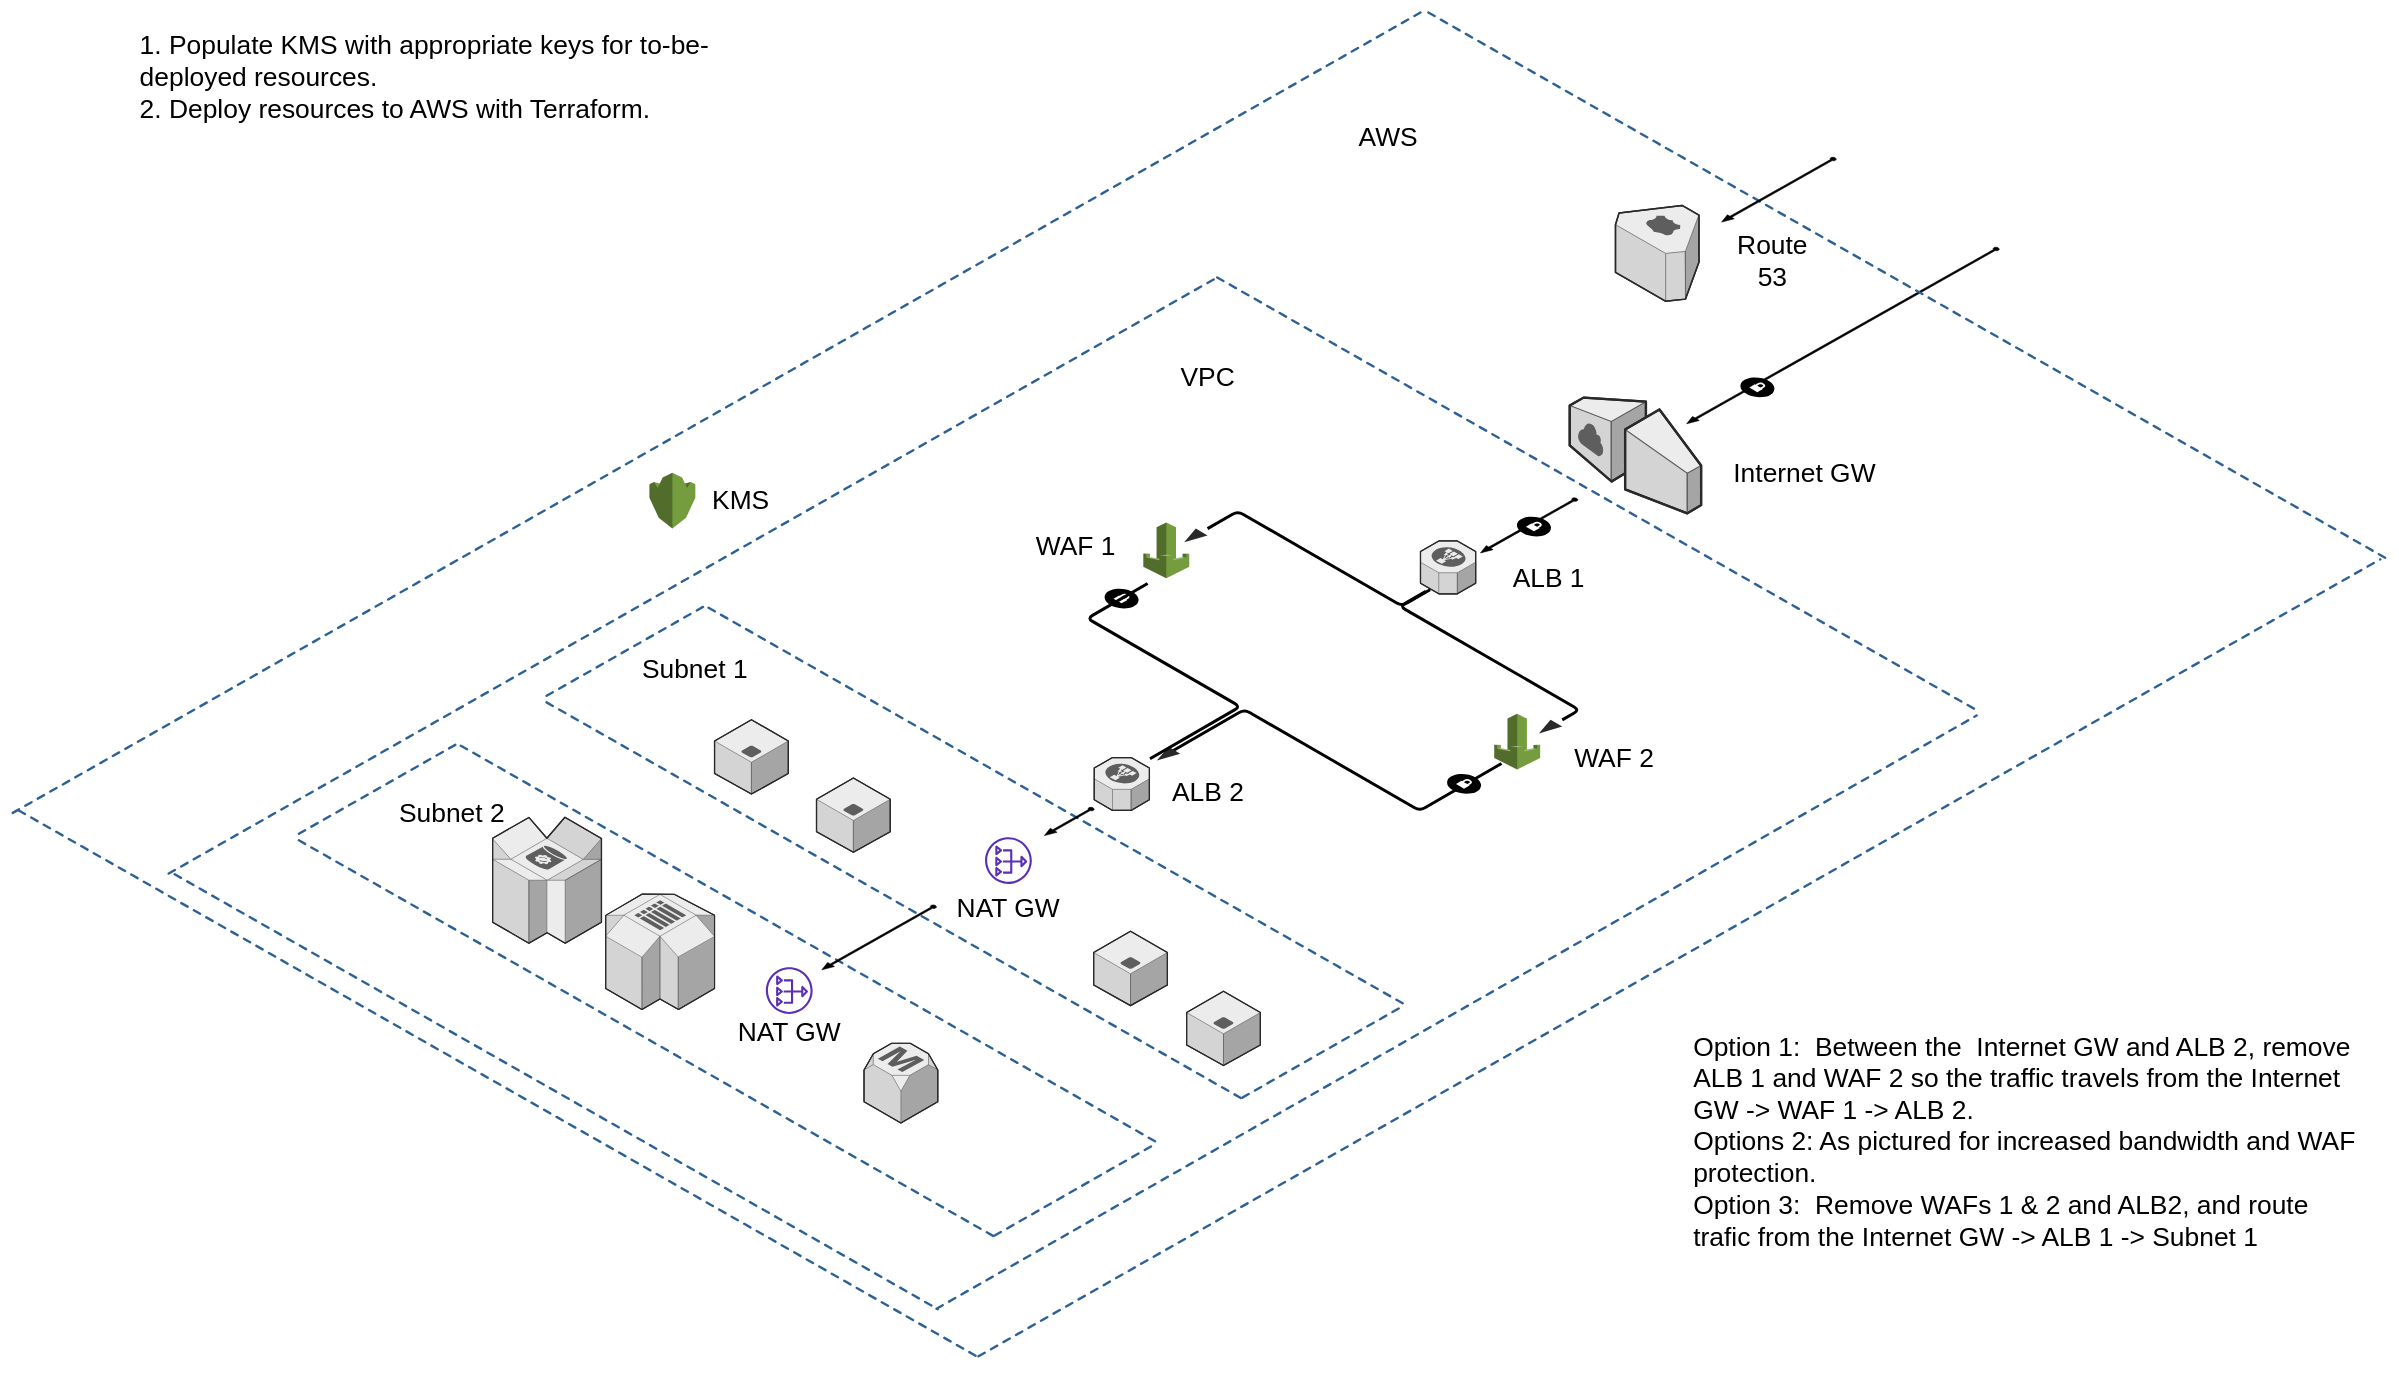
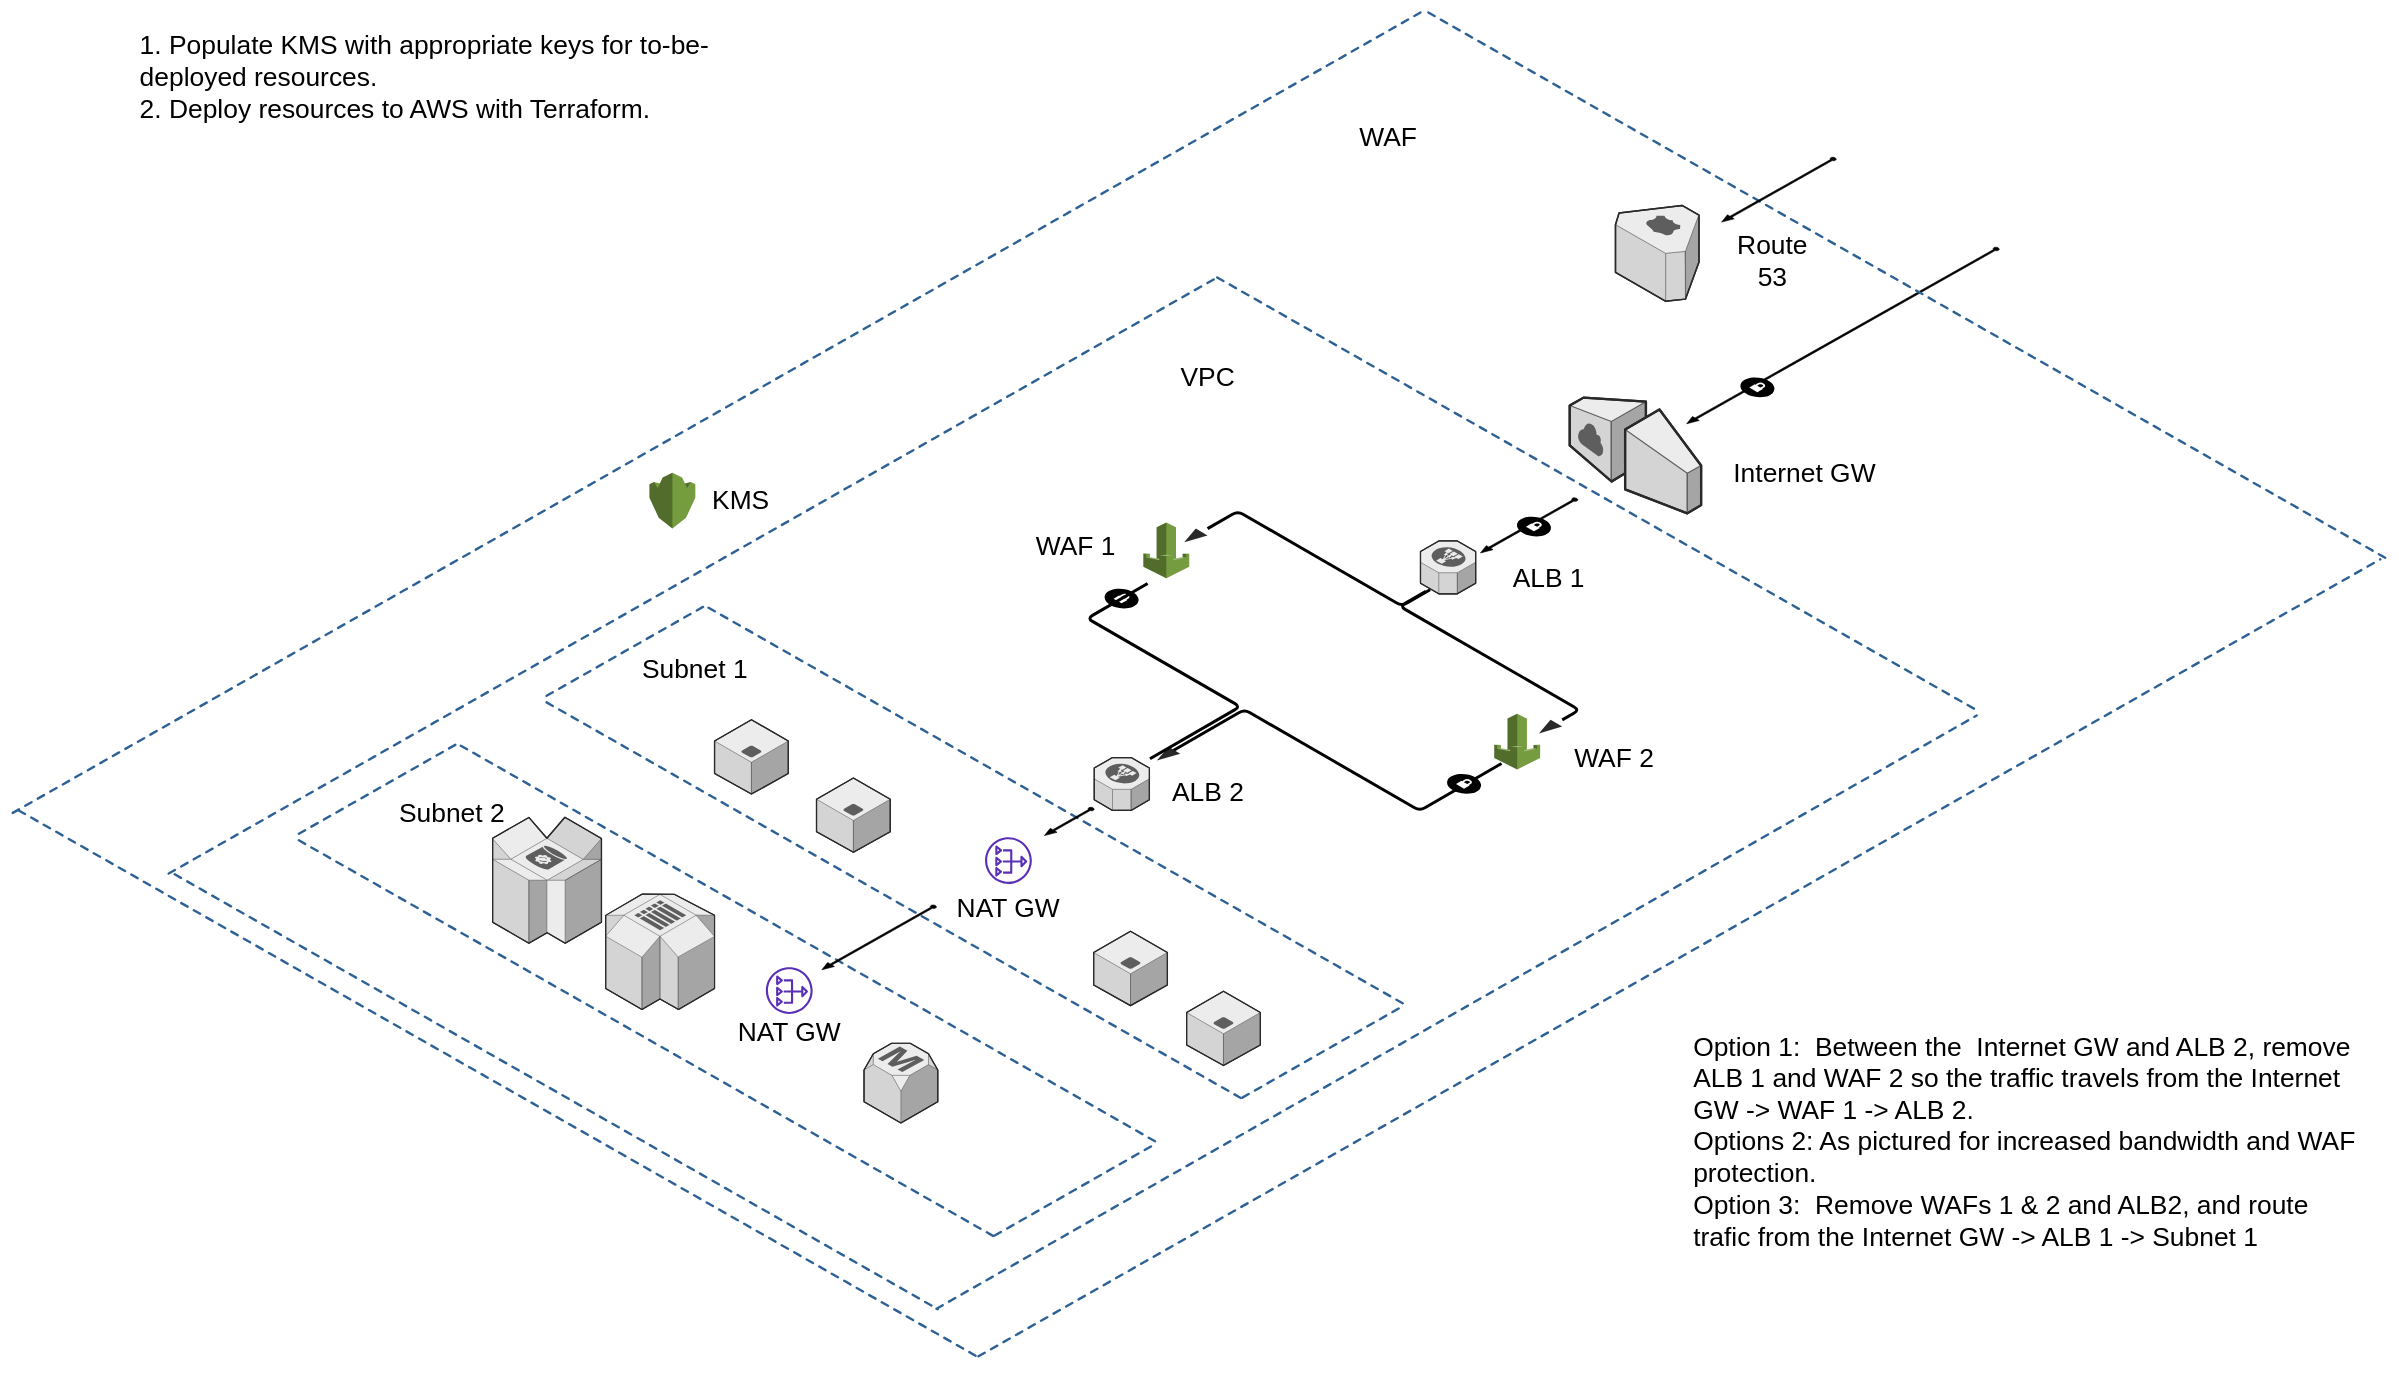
node "AWS": label "AWS" -> "WAF"
